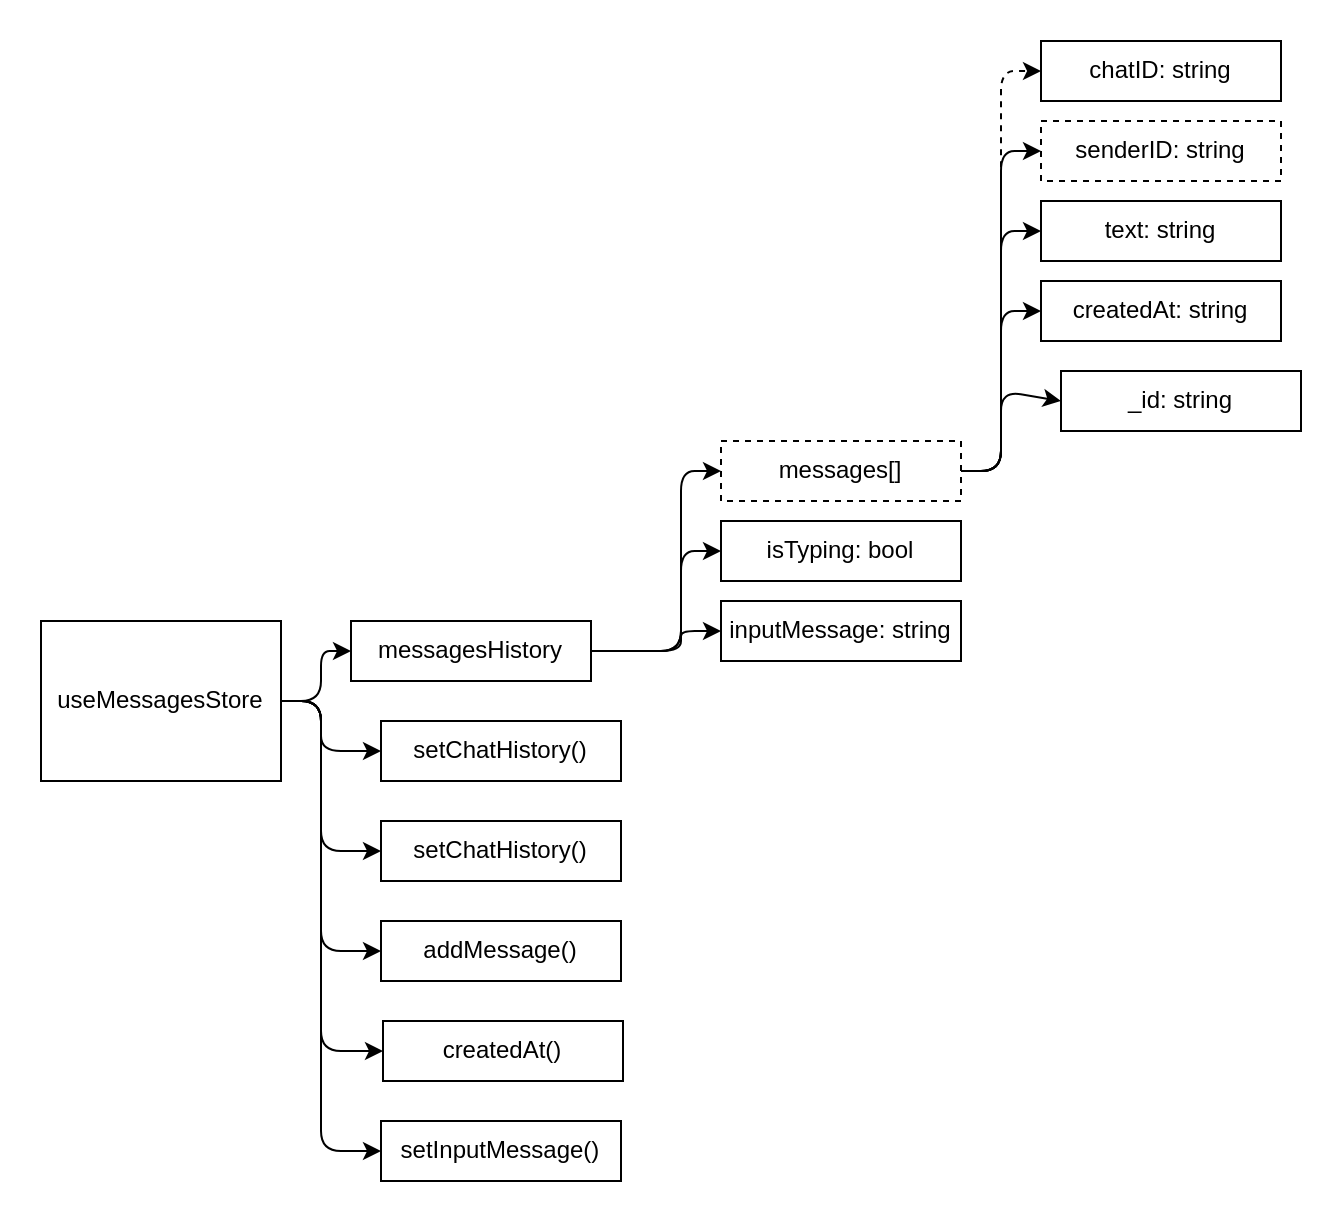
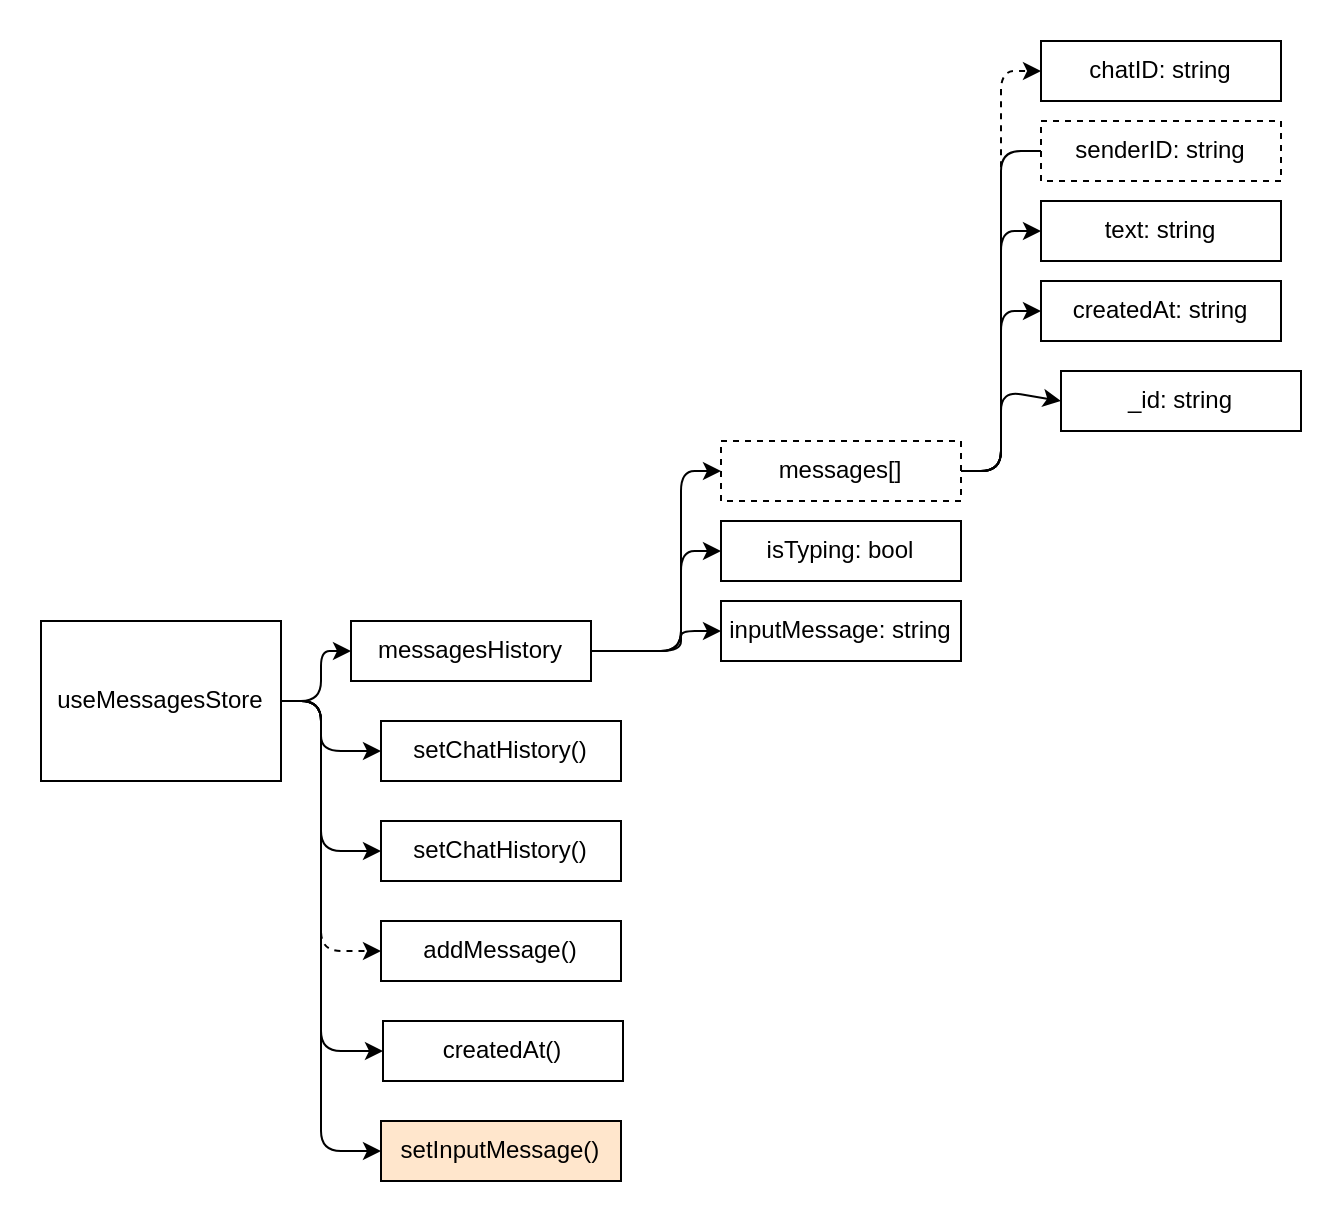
edge "messages[]" -> "senderID: string": arrowhead classic -> none
edge "useMessagesStore" -> "addMessage()": style solid -> dashed
node "setInputMessage()": fillcolor #ffffff -> #ffe6cc
